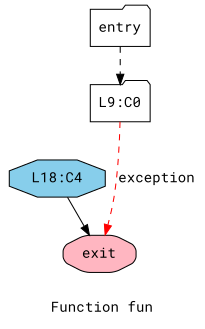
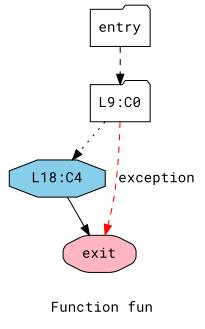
edge "L9:C0" -> "L18:C4": added
